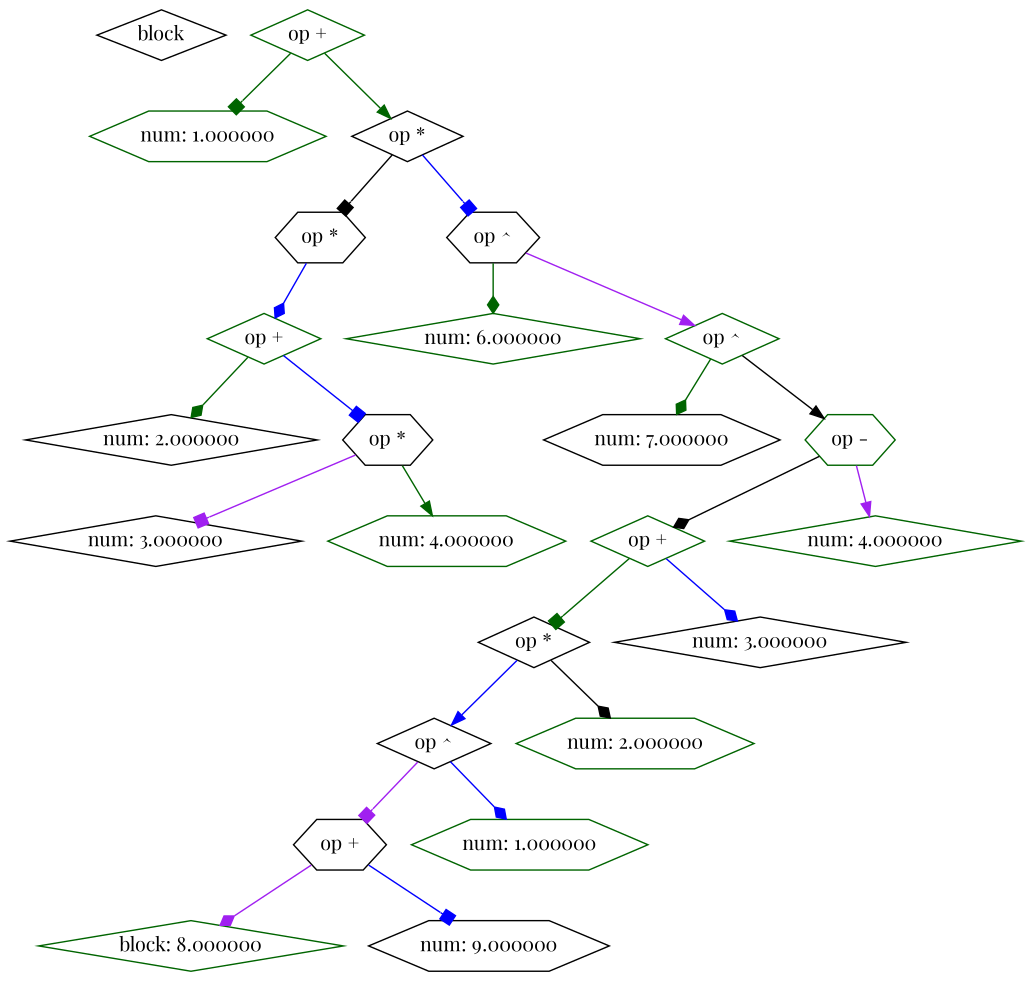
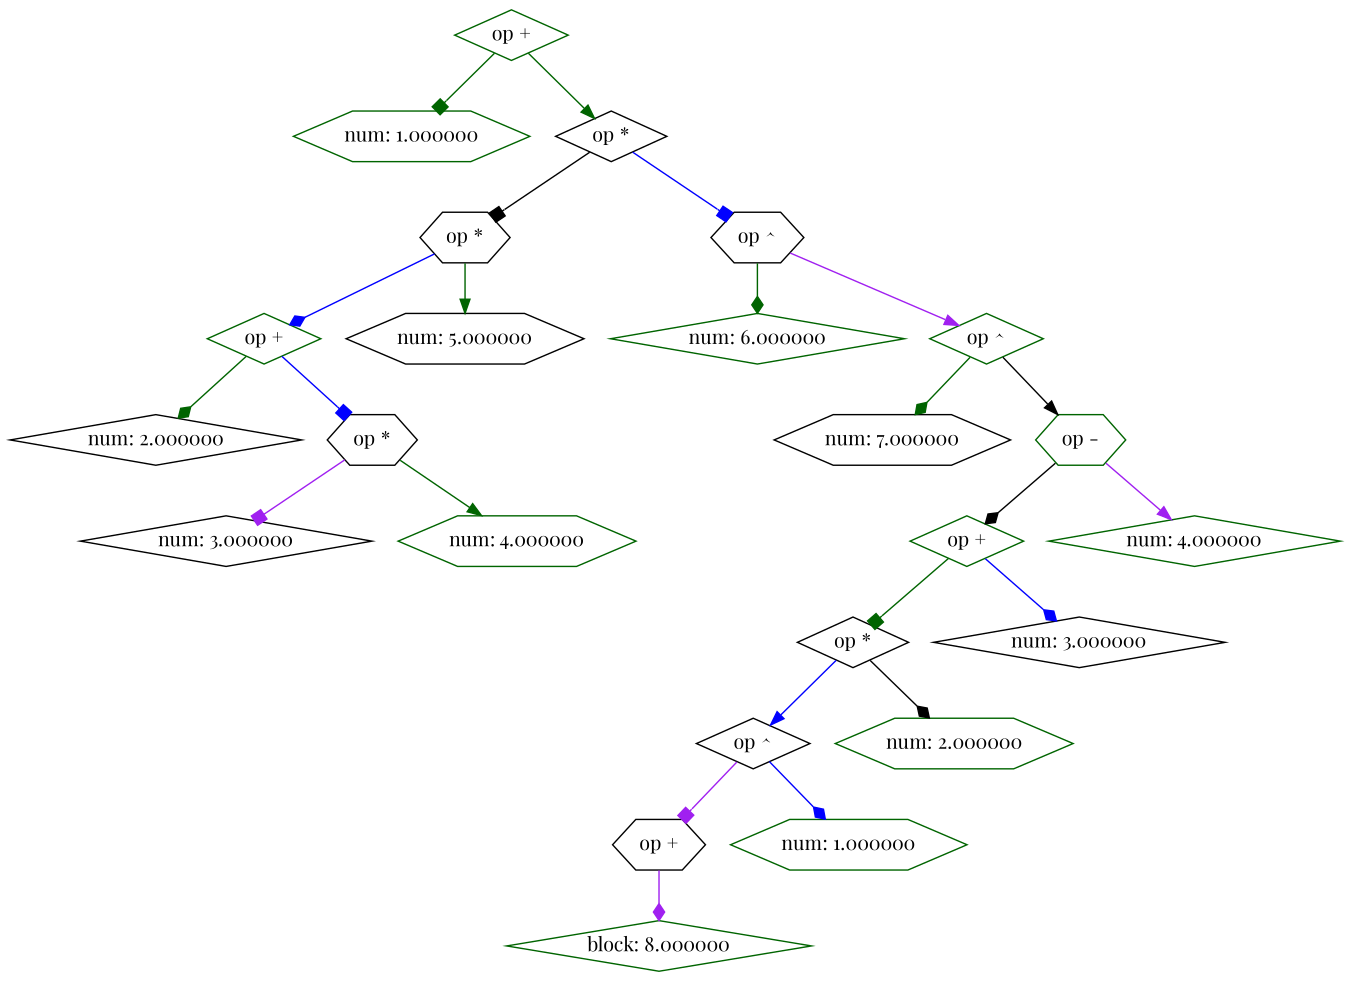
node "block": removed
node "num: 5.000000": added
node "num: 9.000000": removed
